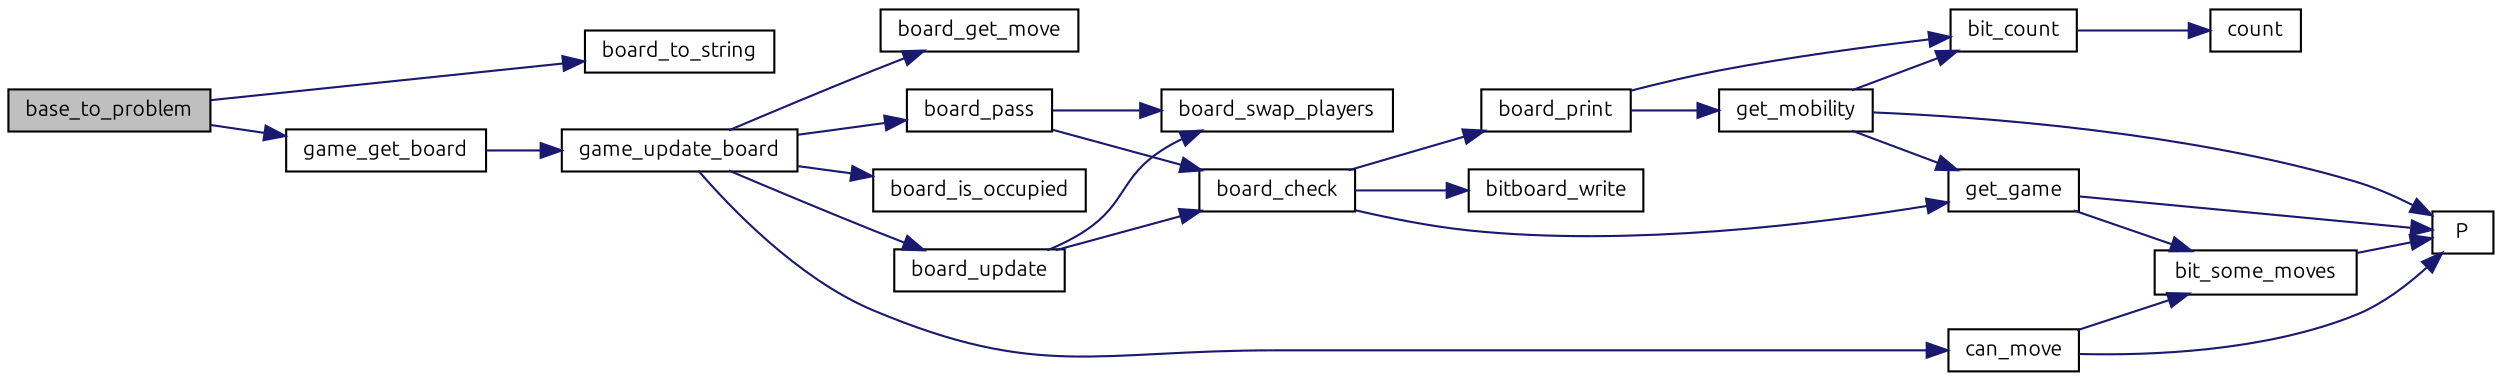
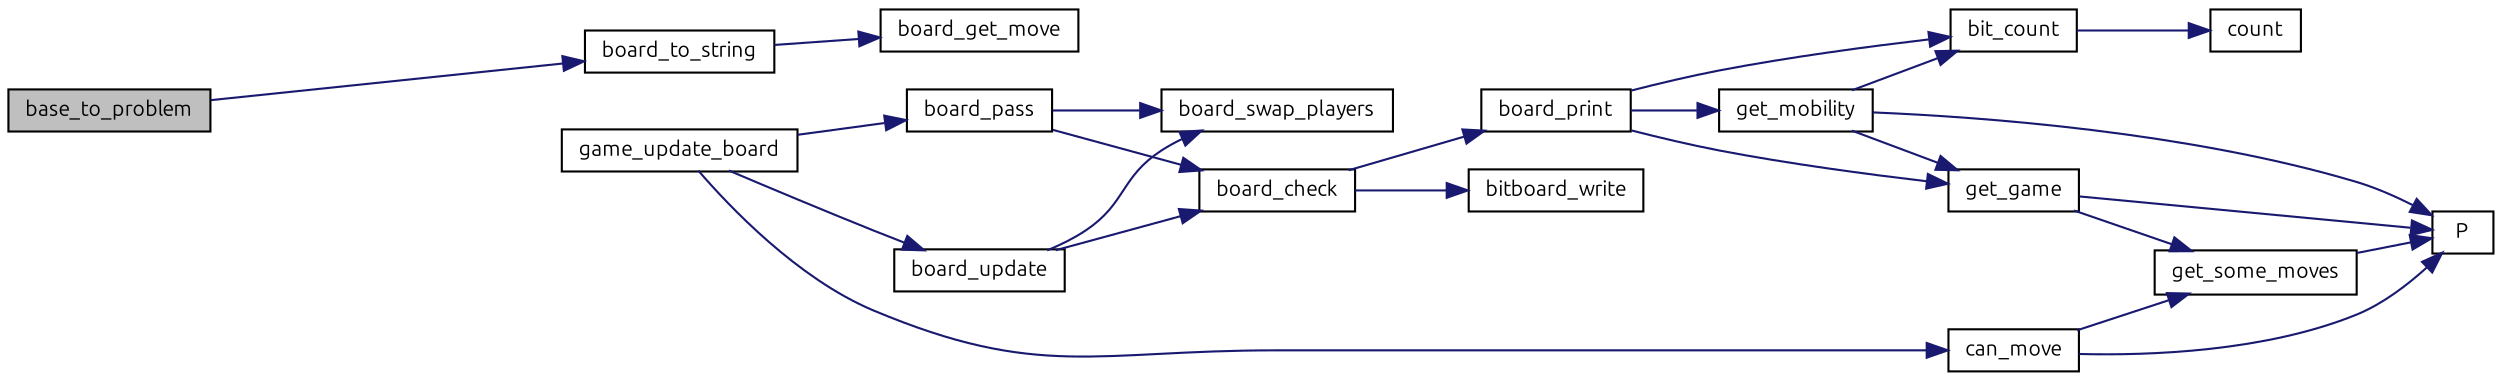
edge "game_update_board" -> "board_get_move": now "board_to_string" -> "board_get_move"
node "game_get_board": removed
node "board_is_occupied": removed
edge "board_check" -> "get_game": now "board_print" -> "get_game"
node "bit_some_moves": label "bit_some_moves" -> "get_some_moves"
